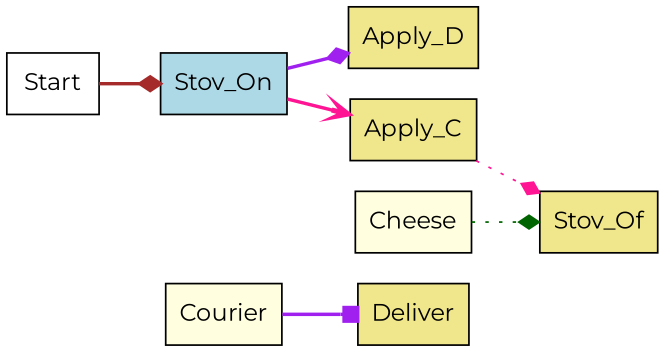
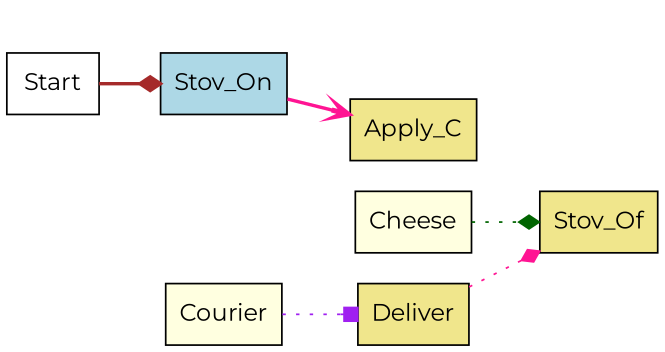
node "Apply_D": removed
edge "Apply_C" -> "Stov_Of": now "Deliver" -> "Stov_Of"
edge "Courier" -> "Deliver": style bold -> dotted
